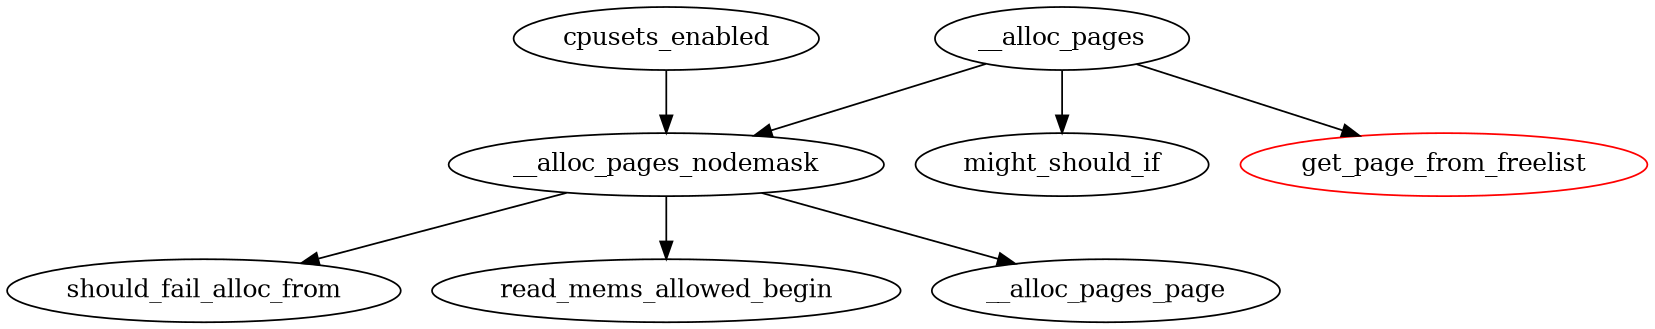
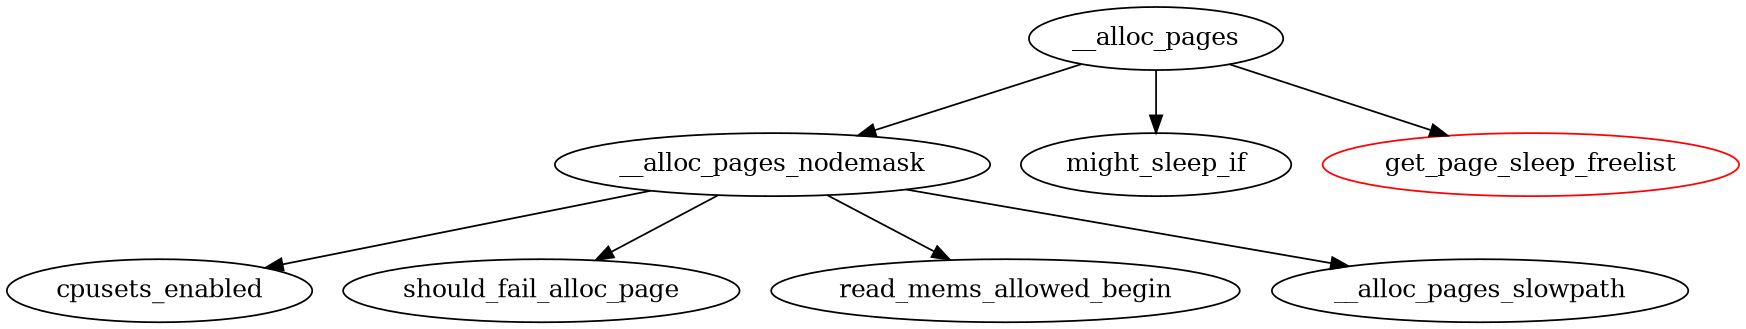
edge "cpusets_enabled" -> "__alloc_pages_nodemask": reversed
node "might_should_if": label "might_should_if" -> "might_sleep_if"
node "get_page_from_freelist": label "get_page_from_freelist" -> "get_page_sleep_freelist"
node "should_fail_alloc_from": label "should_fail_alloc_from" -> "should_fail_alloc_page"
node "__alloc_pages_page": label "__alloc_pages_page" -> "__alloc_pages_slowpath"
